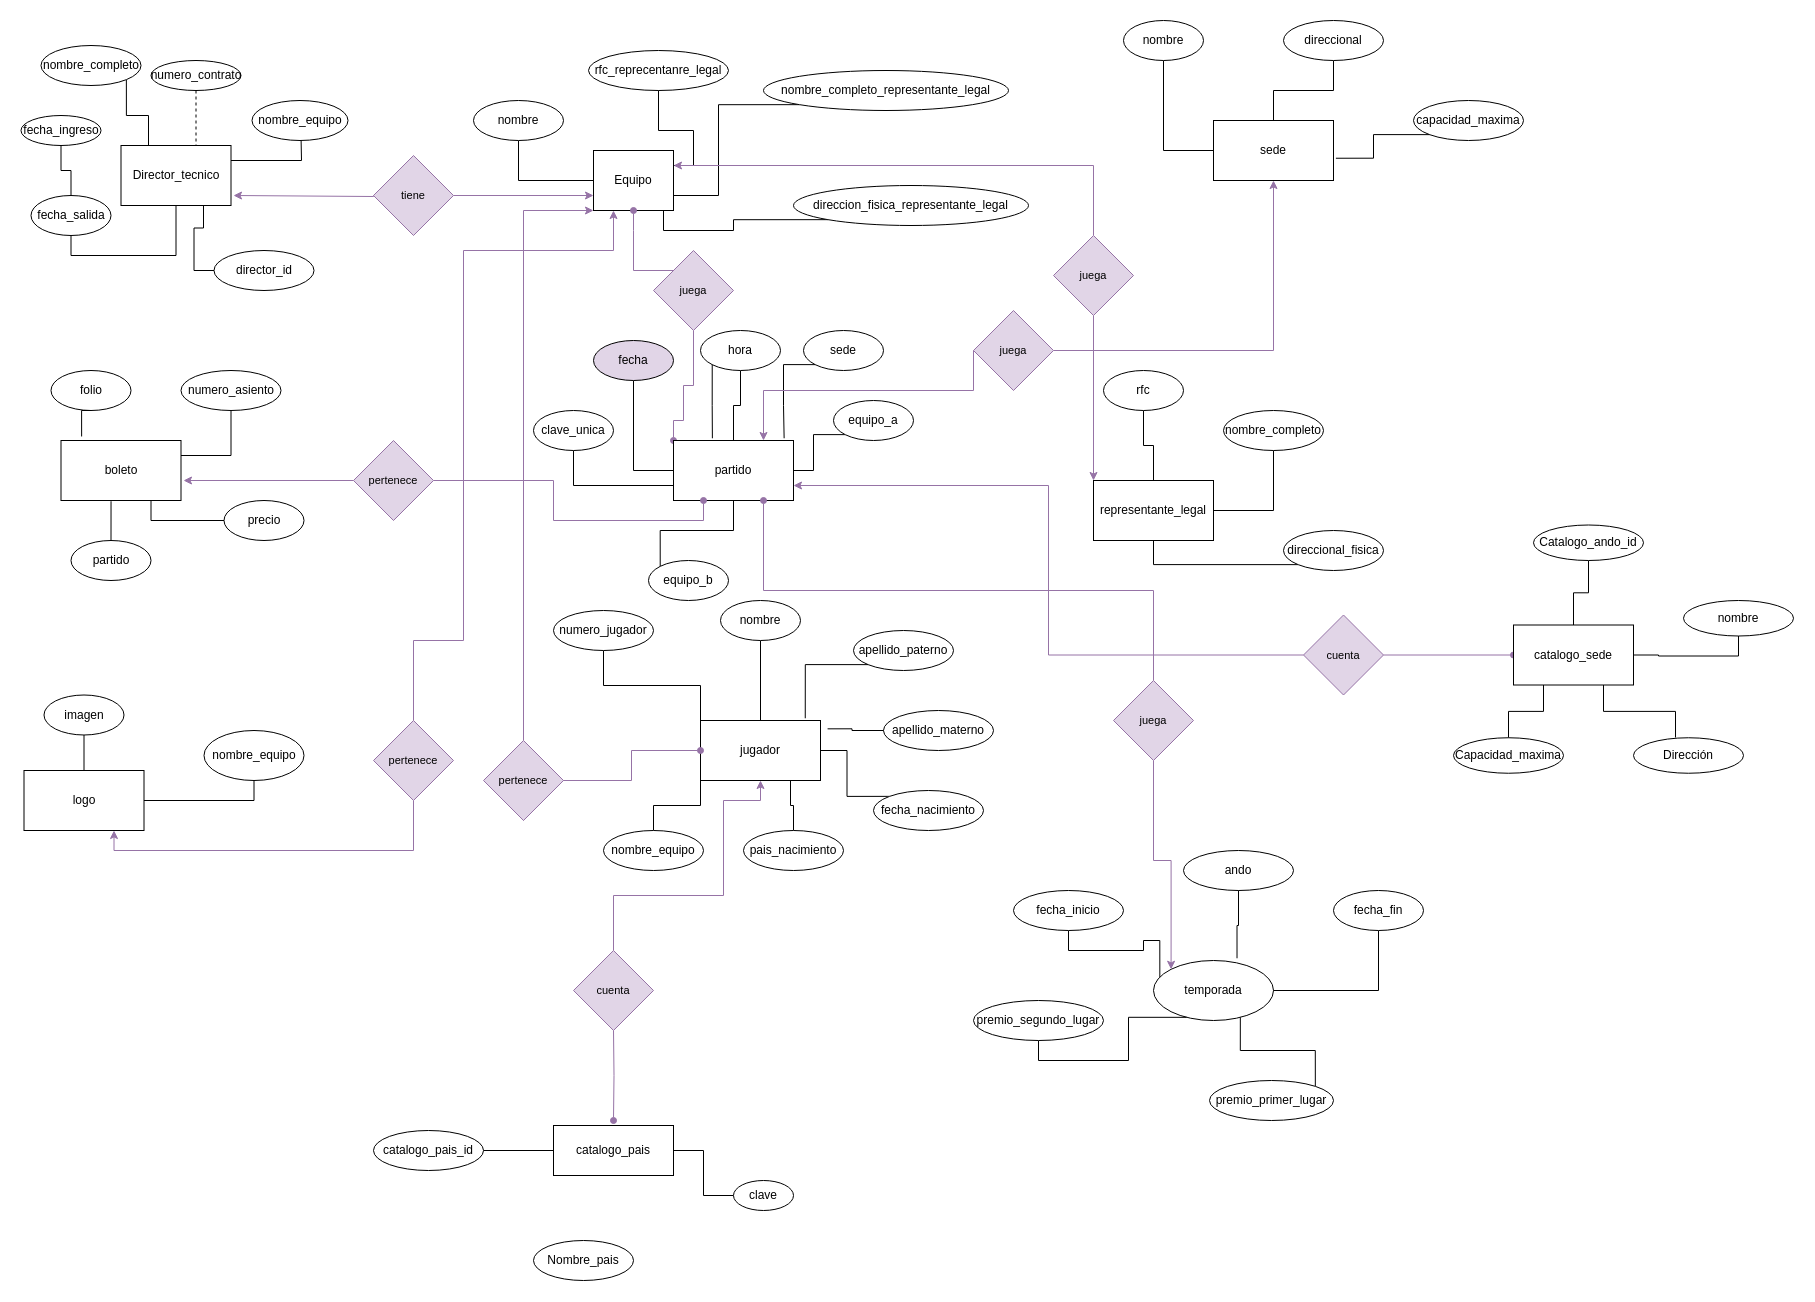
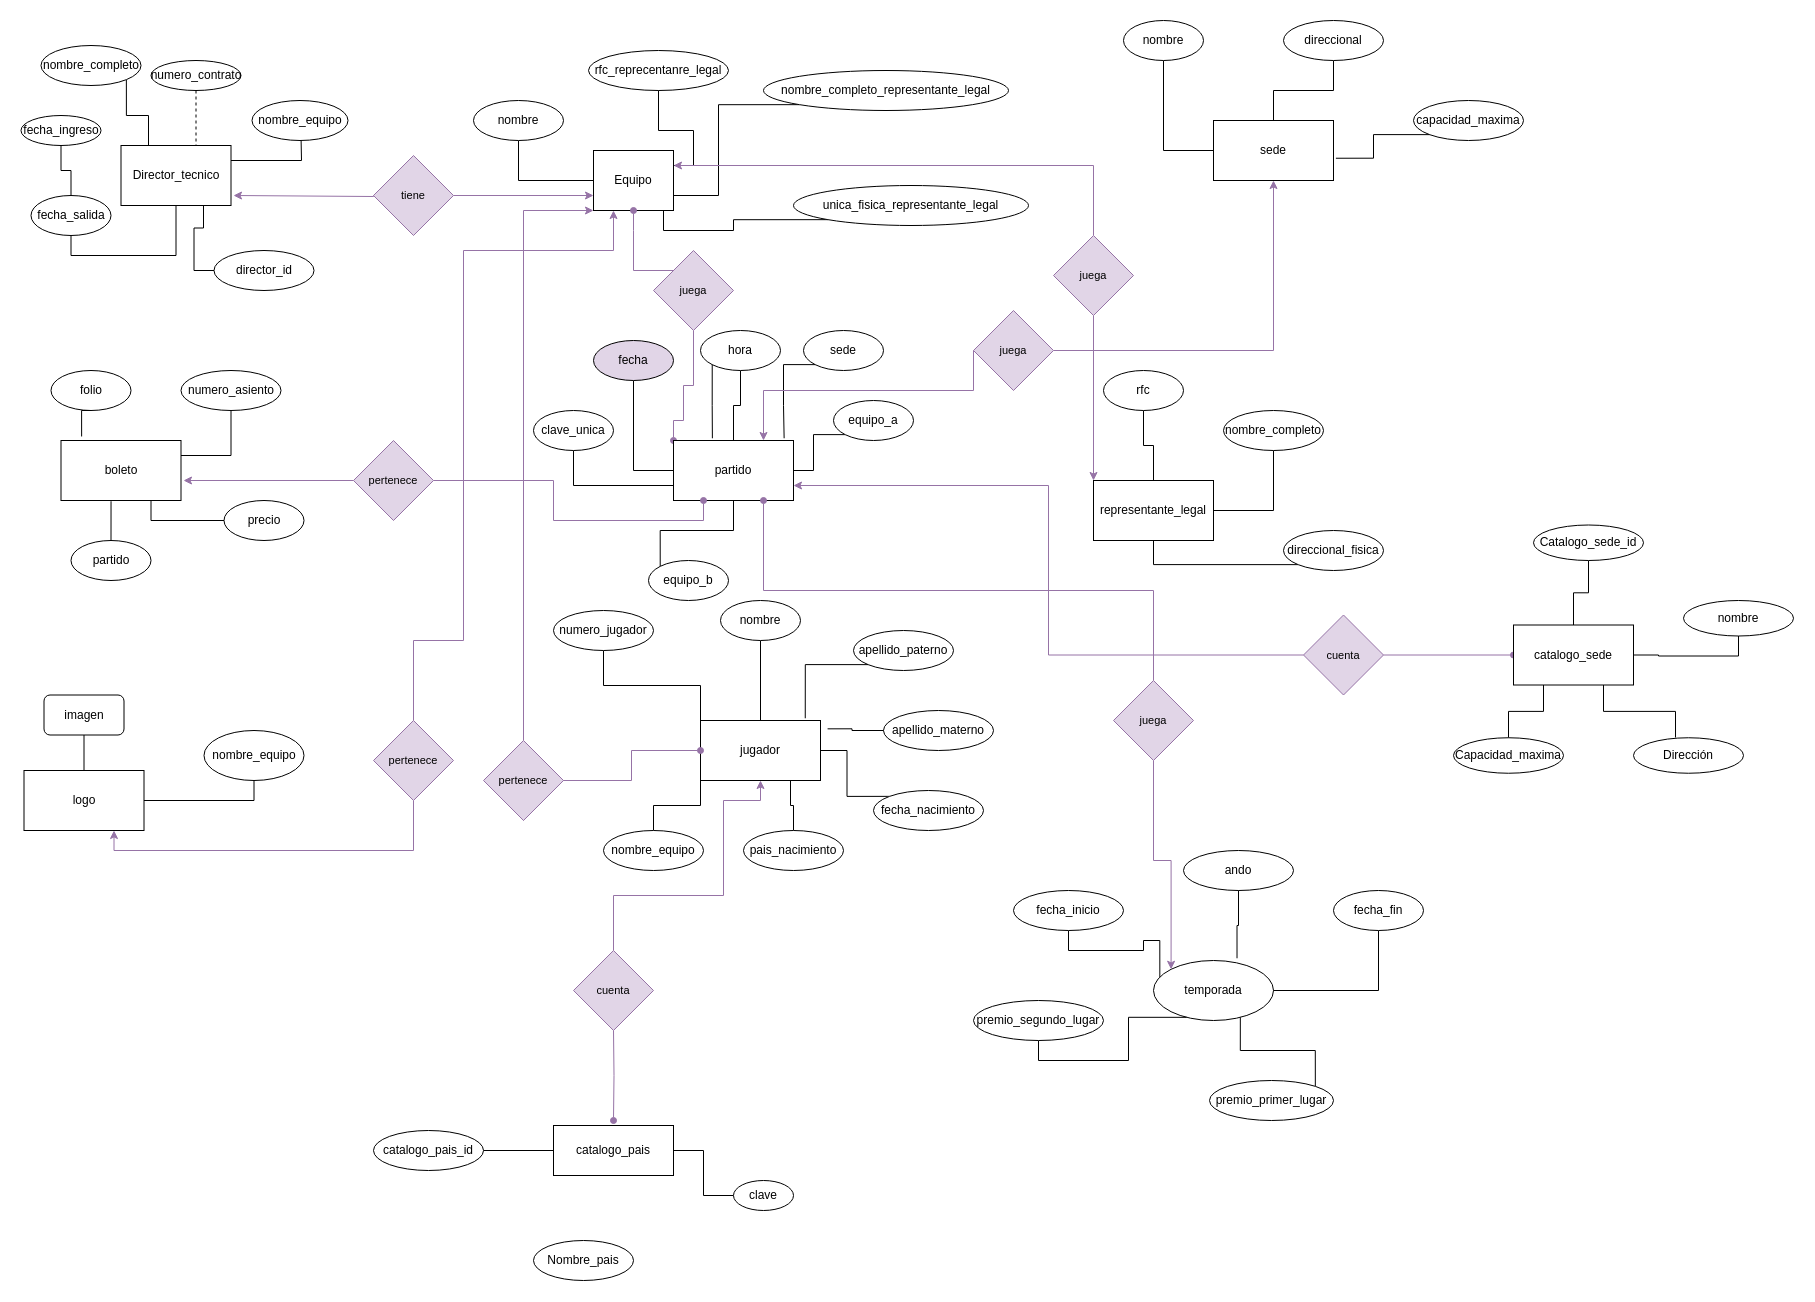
node "direccion_fisica_representante_legal": label "direccion_fisica_representante_legal" -> "unica_fisica_representante_legal"
node "Catalogo_ando_id": label "Catalogo_ando_id" -> "Catalogo_sede_id"
node "imagen": shape ellipse -> rounded rectangle
